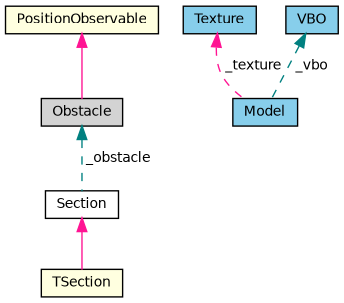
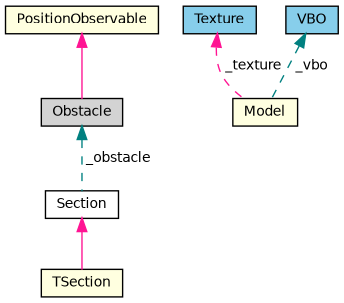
node "Model": fillcolor skyblue -> lightyellow
